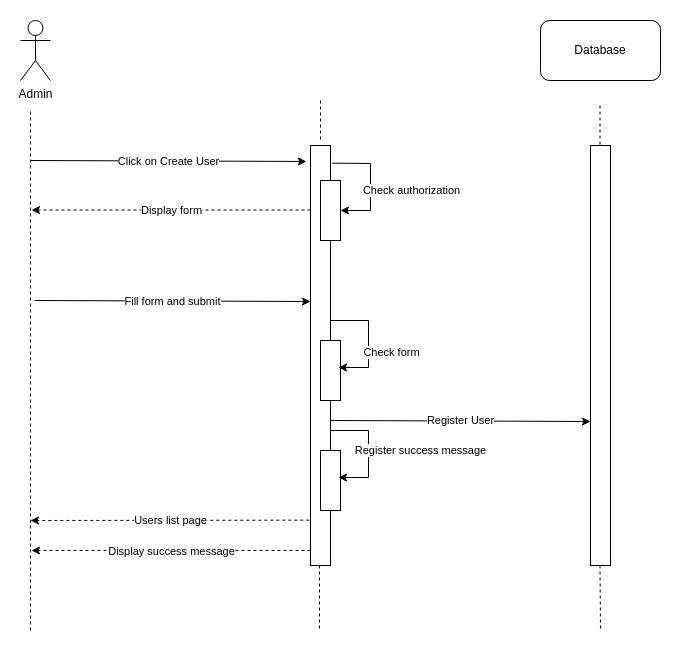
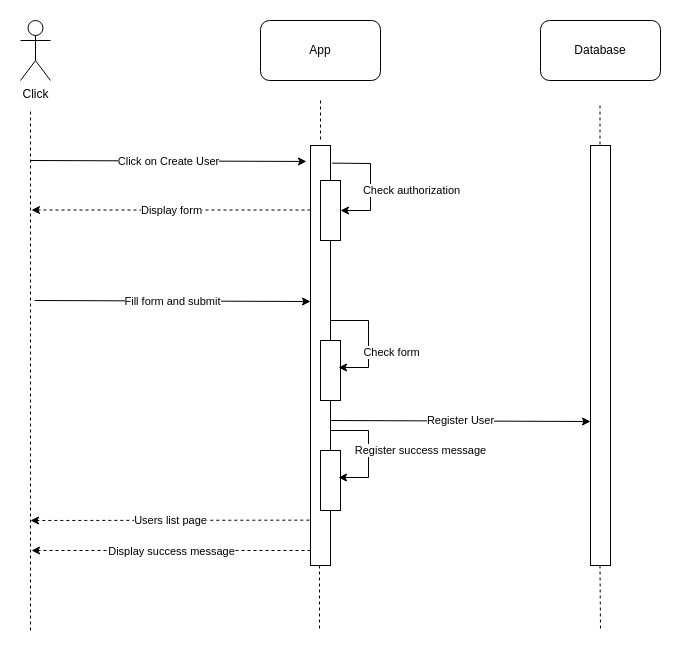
node "App": added
node "Admin": label "Admin" -> "Click"
